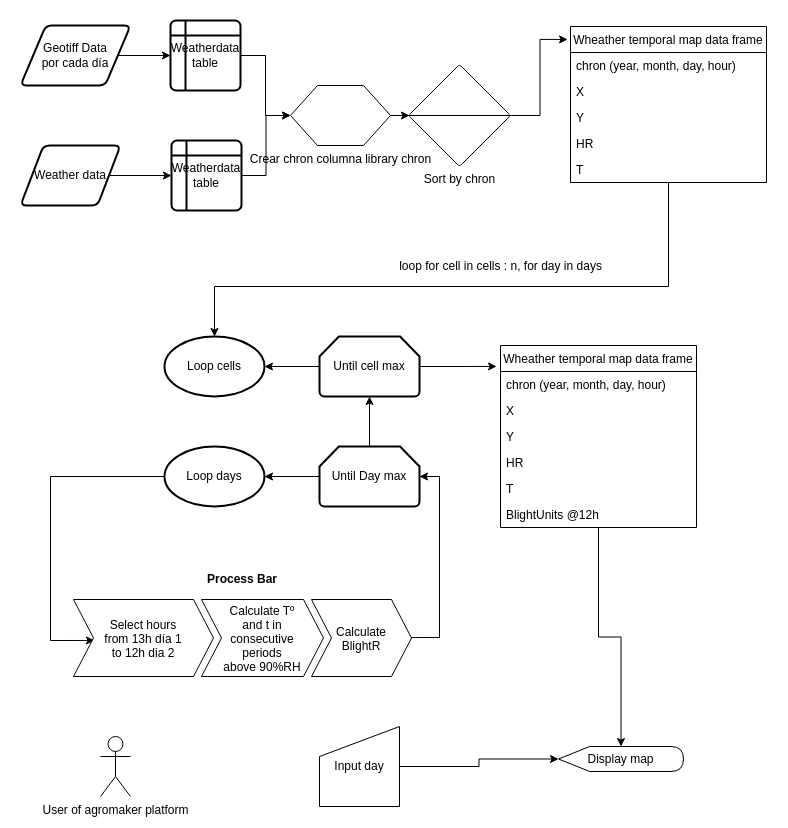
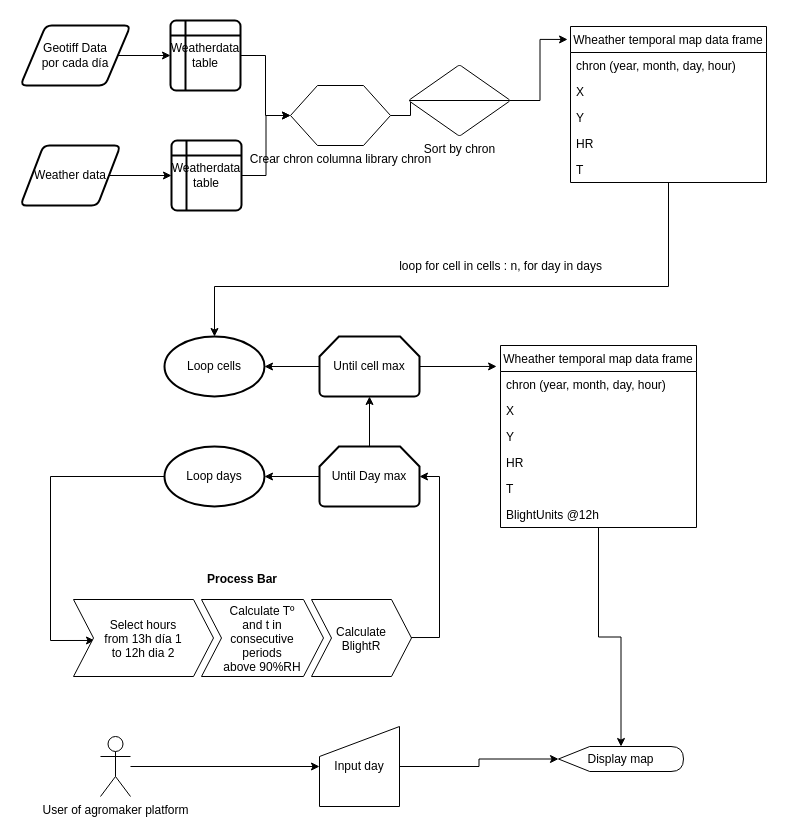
node "Sort by chron": size 100x100 -> 100x70
edge "User of agromaker platform" -> "Input day": added
